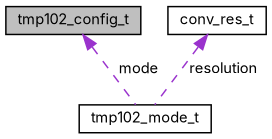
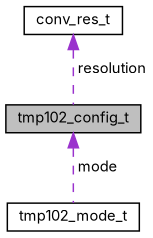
edge "tmp102_mode_t" -> "conv_res_t": now "tmp102_config_t" -> "conv_res_t"
